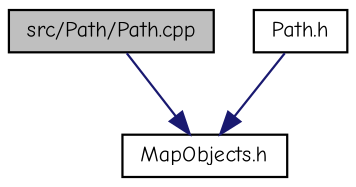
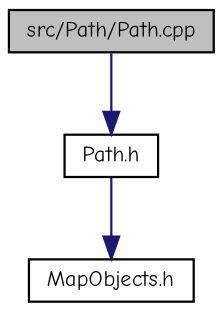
edge "src/Path/Path.cpp" -> "MapObjects.h": now "src/Path/Path.cpp" -> "Path.h"
